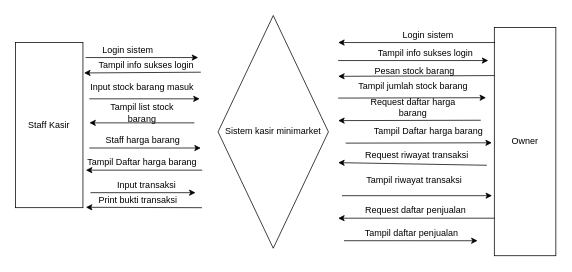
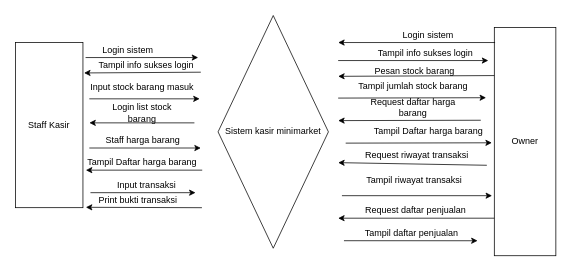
node "Tampil list stock barang": label "Tampil list stock barang" -> "Login list stock barang"
